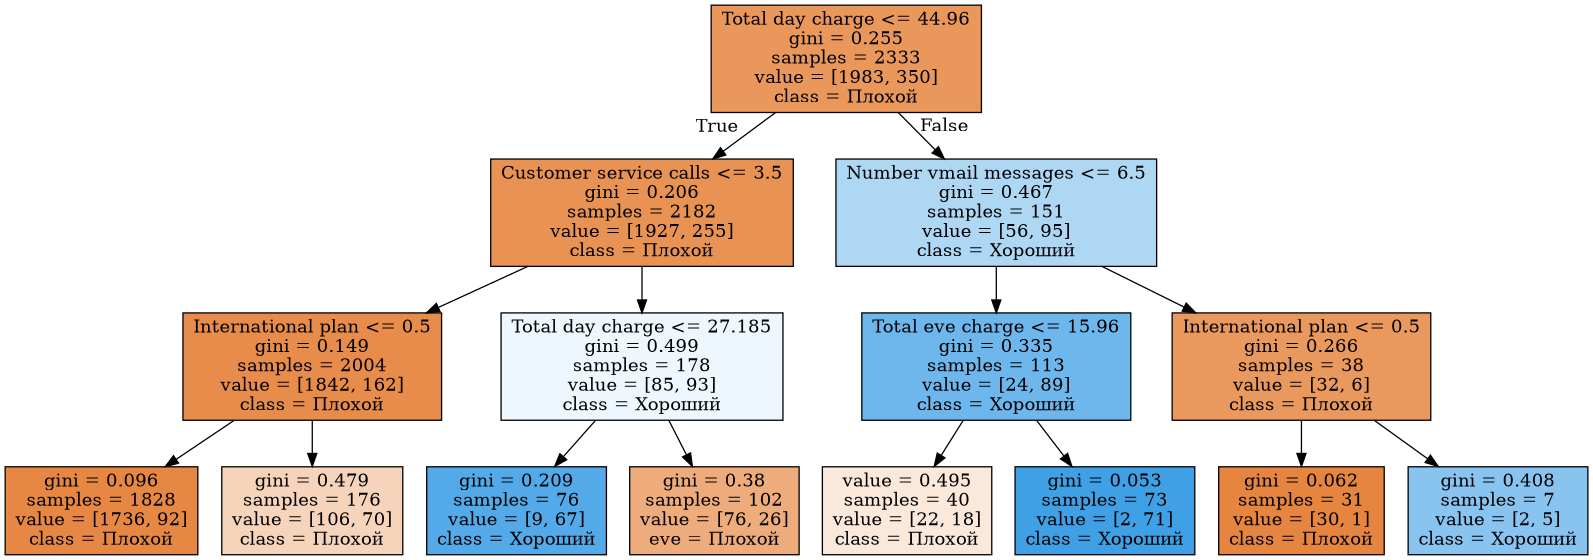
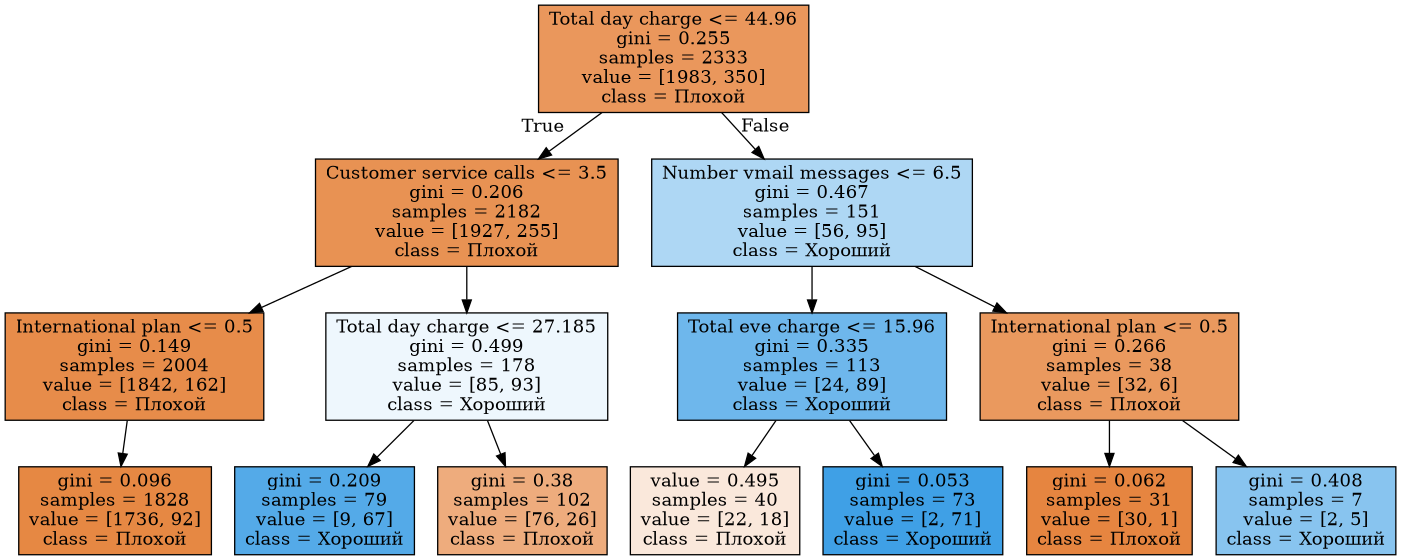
node "gini = 0.479 samples = 176 value = [106, 70] class = Плохой": removed
node "gini = 0.209 samples = 76 value = [9, 67] class = Хороший": label "gini = 0.209 samples = 76 value = [9, 67] class = Хороший" -> "gini = 0.209 samples = 79 value = [9, 67] class = Хороший"
node "gini = 0.38 samples = 102 value = [76, 26] eve = Плохой": label "gini = 0.38 samples = 102 value = [76, 26] eve = Плохой" -> "gini = 0.38 samples = 102 value = [76, 26] class = Плохой"
